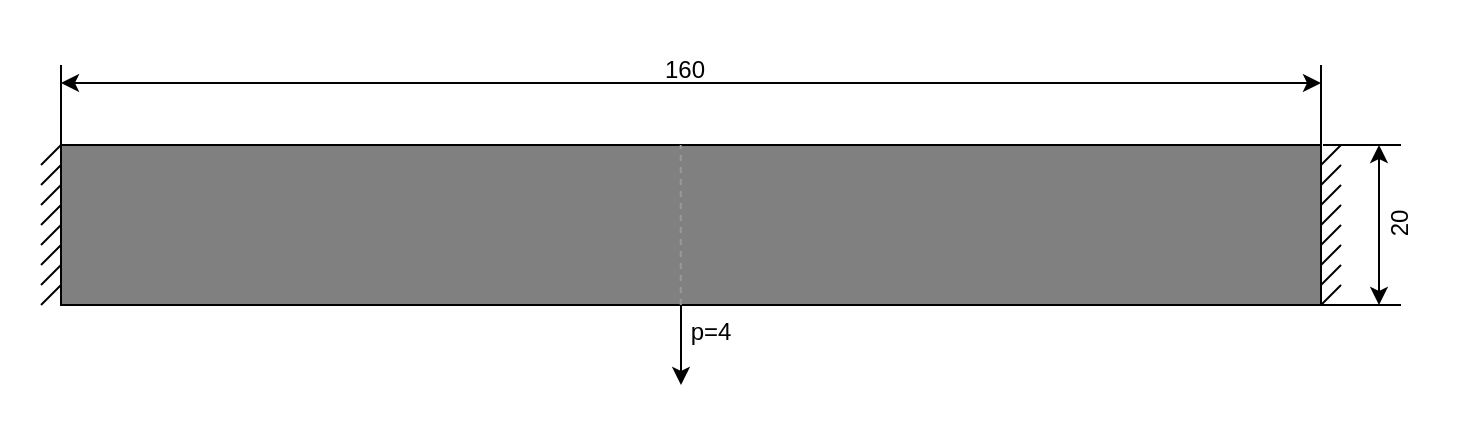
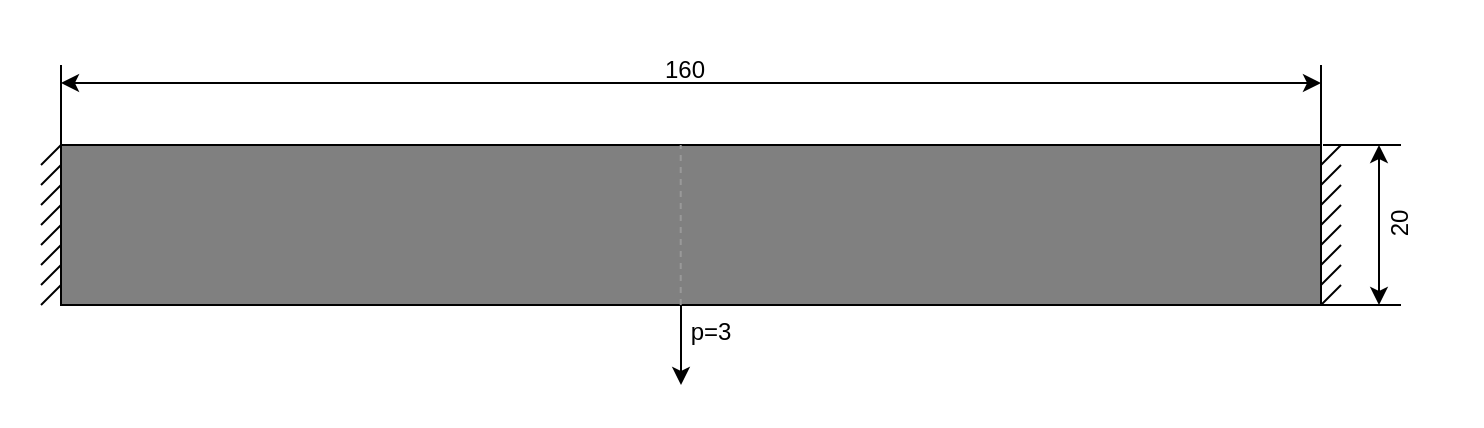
node "p=4": label "p=4" -> "p=3"
